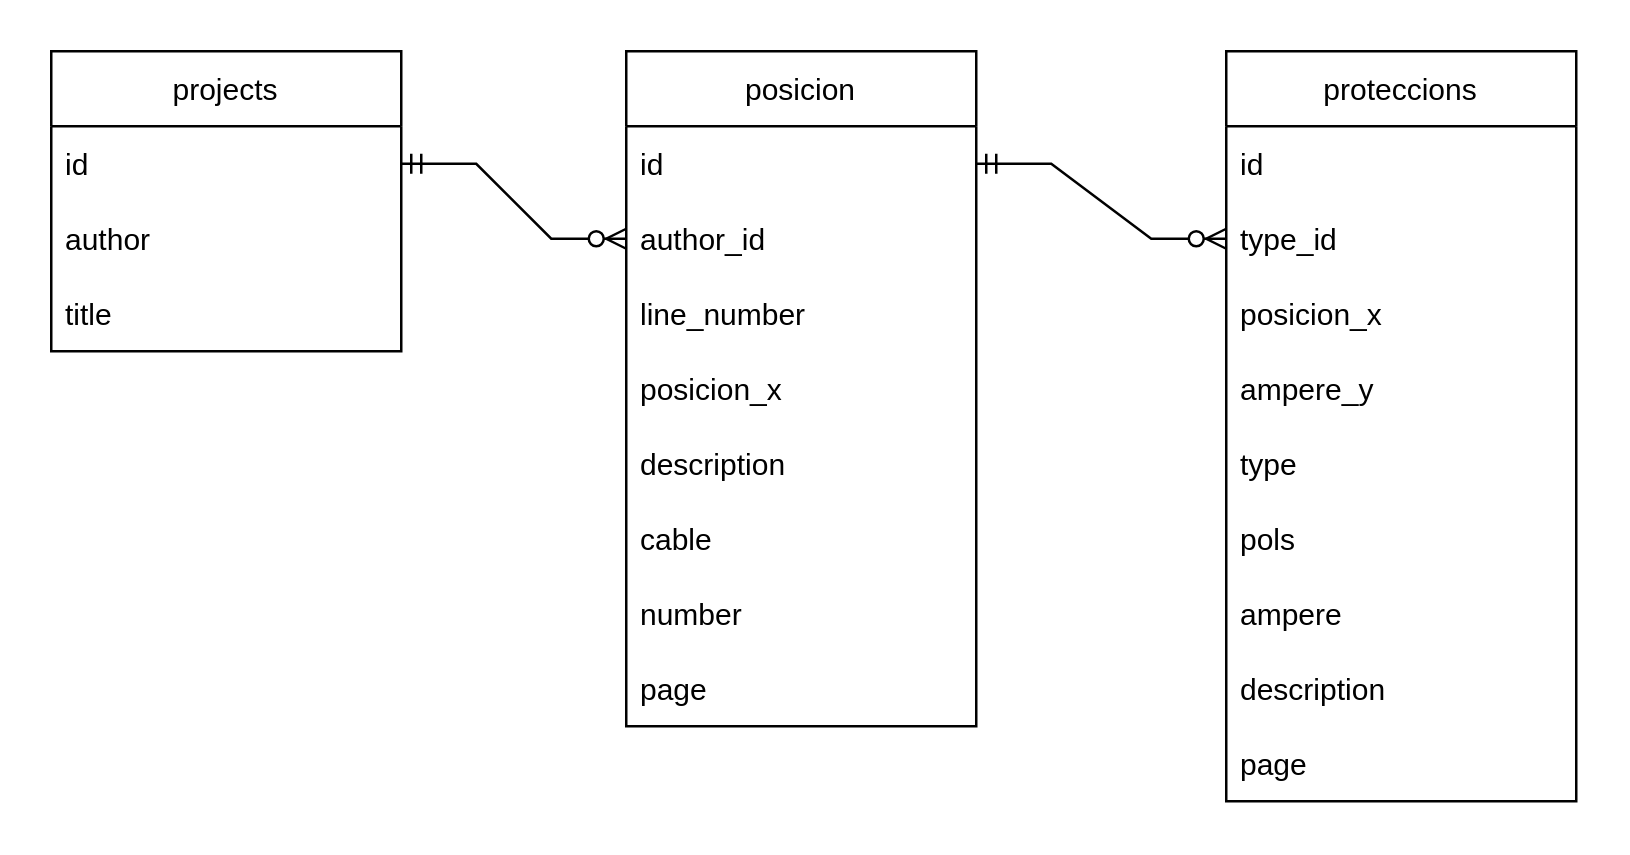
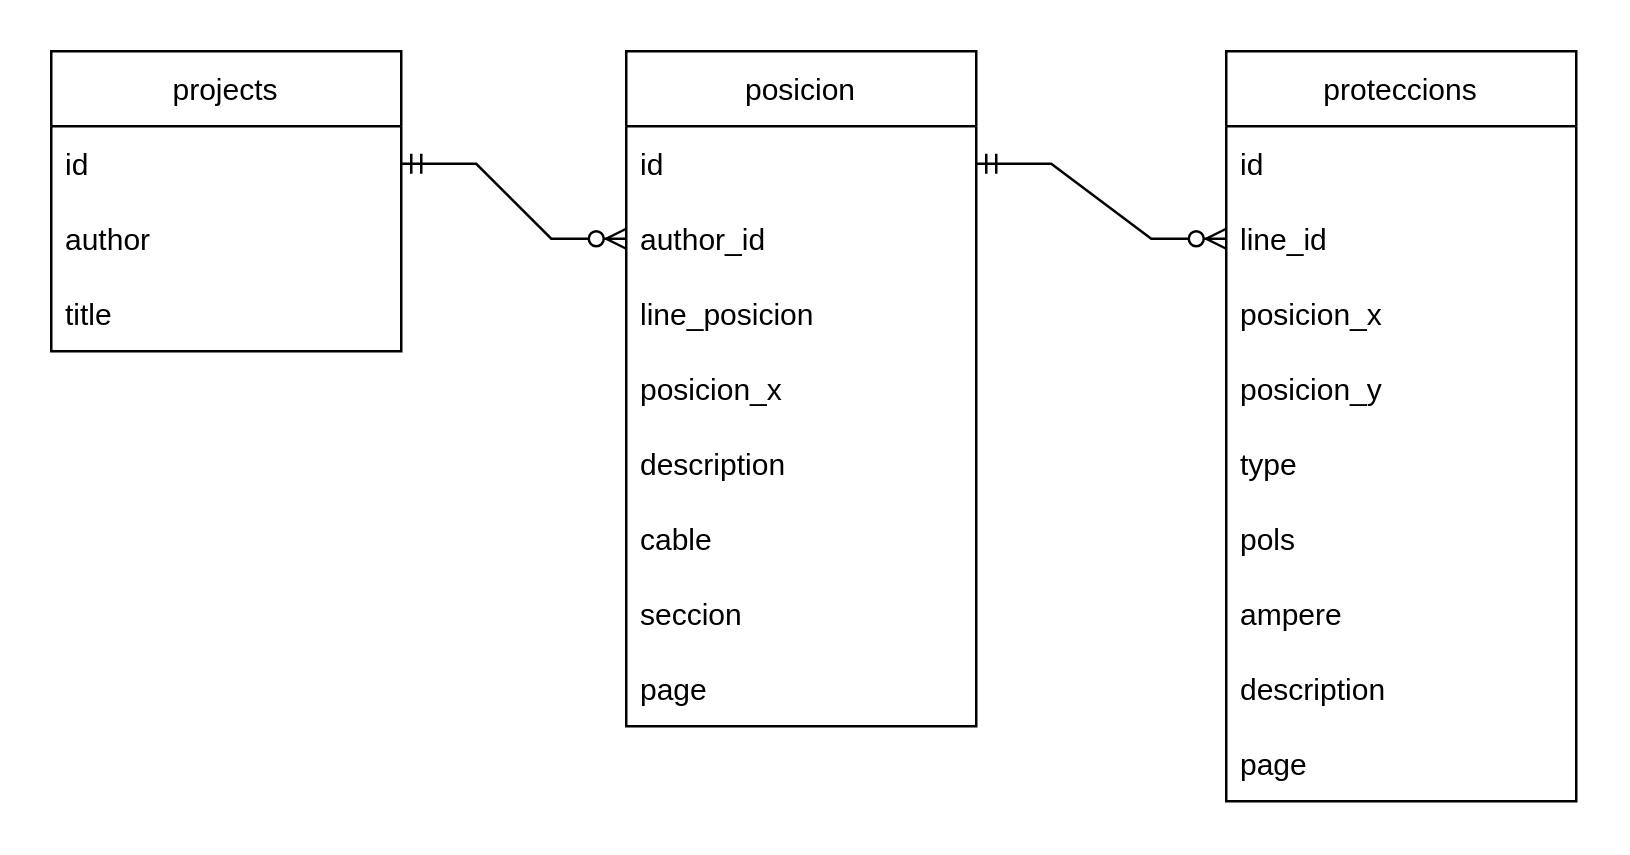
node "type_id": label "type_id" -> "line_id"
node "line_number": label "line_number" -> "line_posicion"
node "ampere_y": label "ampere_y" -> "posicion_y"
node "number": label "number" -> "seccion"
